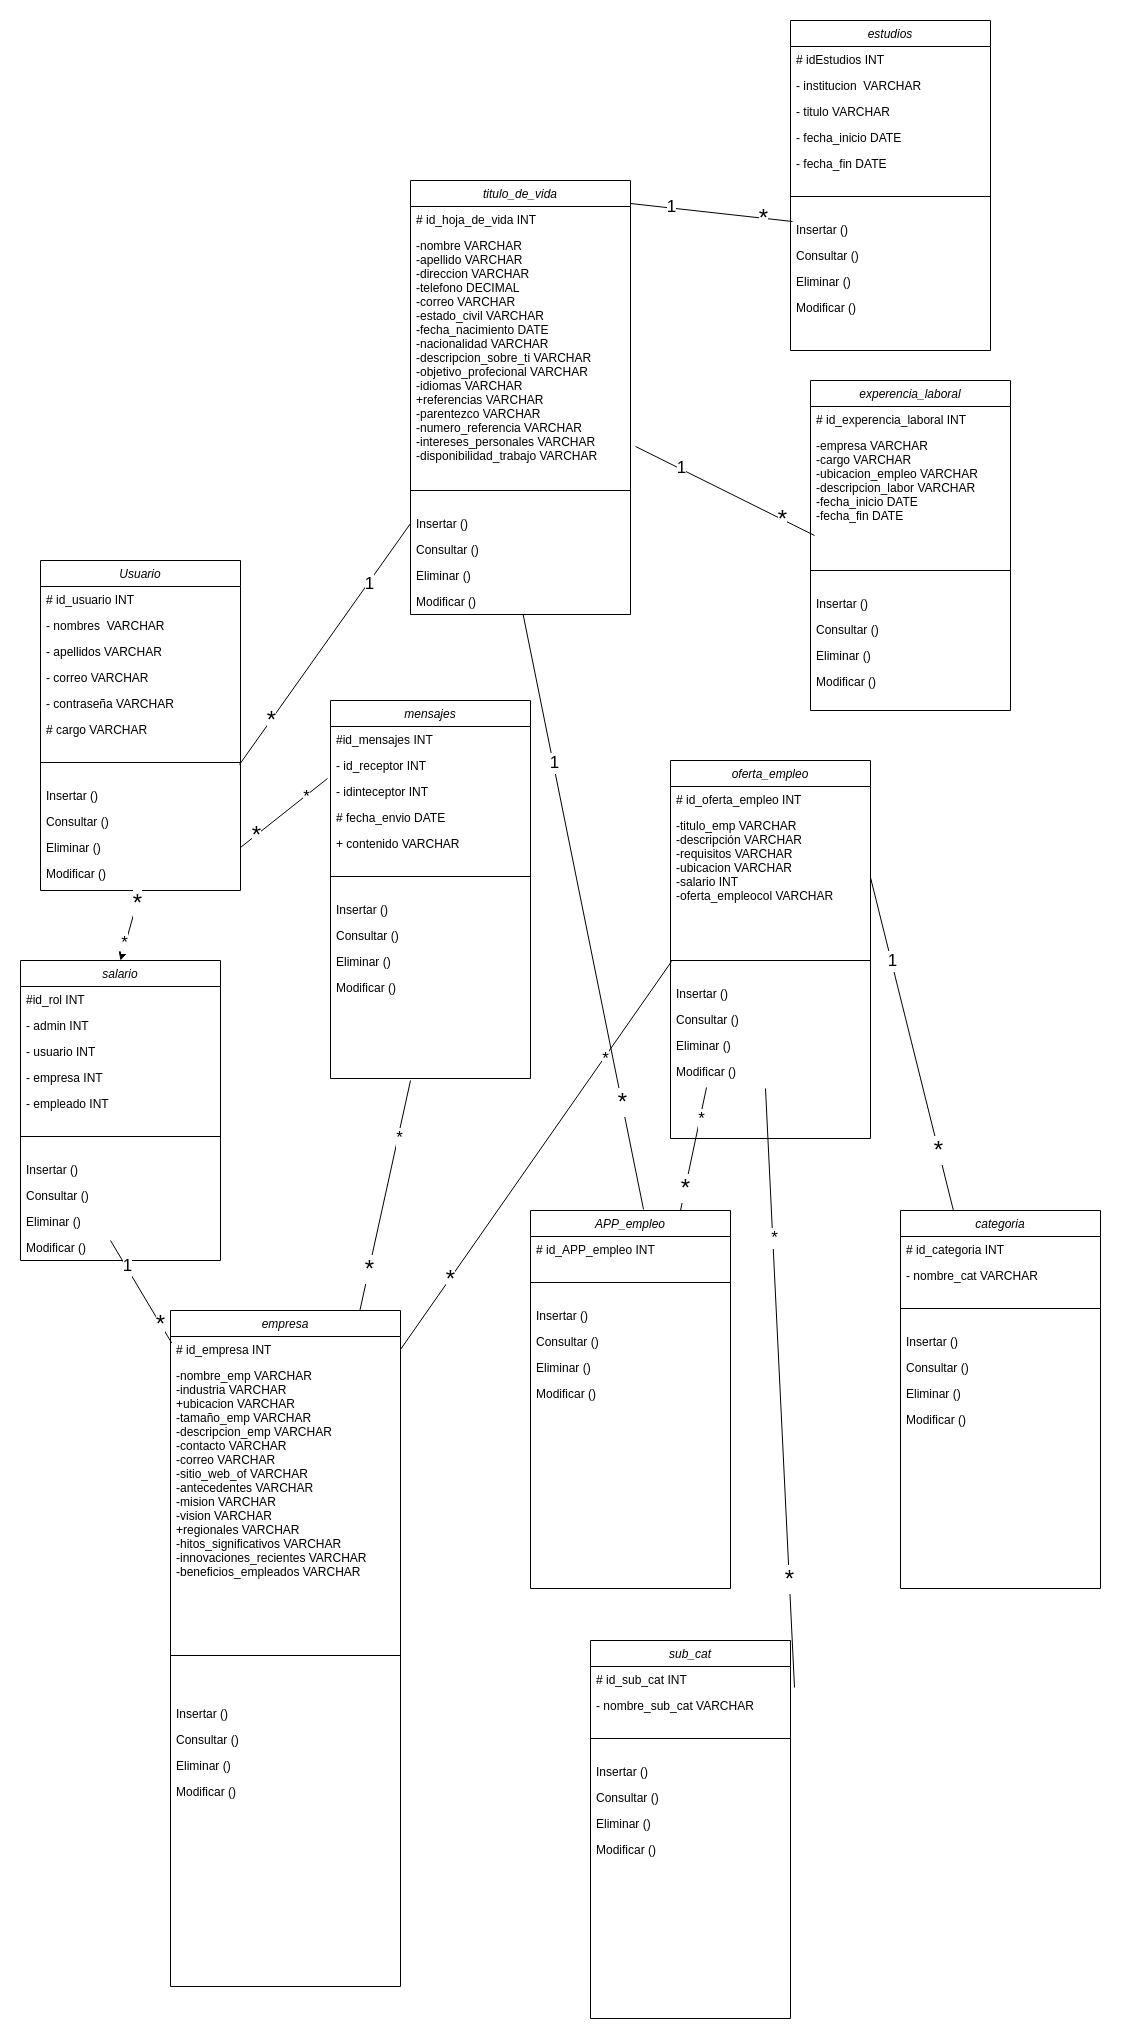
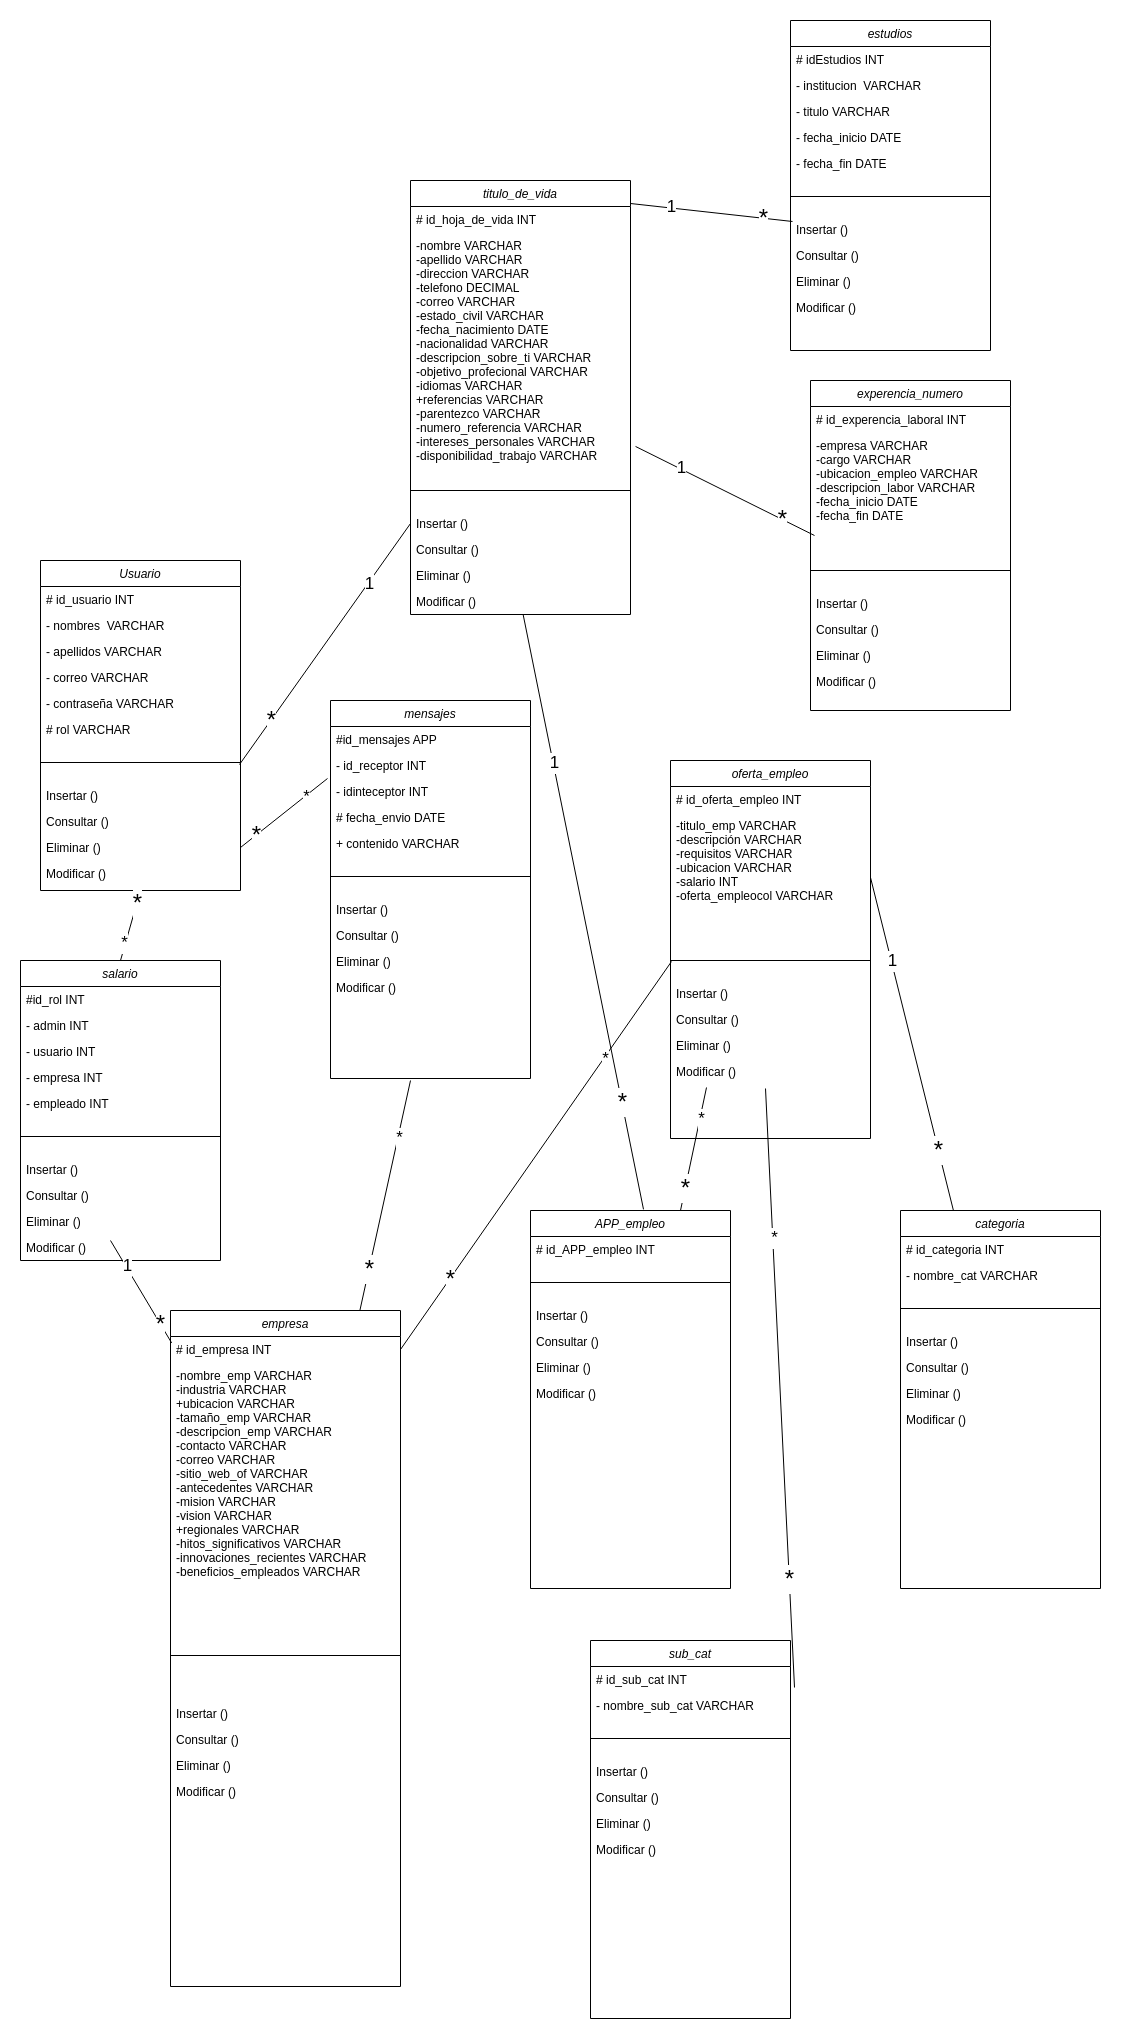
node "experencia_laboral": label "experencia_laboral" -> "experencia_numero"
node "# cargo VARCHAR": label "# cargo VARCHAR" -> "# rol VARCHAR"
node "#id_mensajes INT": label "#id_mensajes INT" -> "#id_mensajes APP"
edge "Usuario" -> "salario": arrowhead block -> none
